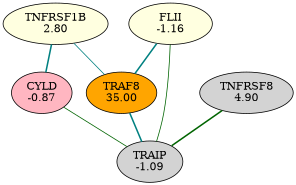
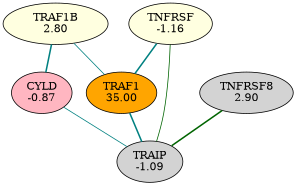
node "TNFRSF1B 2.80": label "TNFRSF1B 2.80" -> "TRAF1B 2.80"
node "FLII -1.16": label "FLII -1.16" -> "TNFRSF -1.16"
node "TRAF8 35.00": label "TRAF8 35.00" -> "TRAF1 35.00"
node "TNFRSF8 4.90": label "TNFRSF8 4.90" -> "TNFRSF8 2.90"
edge "CYLD -0.87" -- "TRAIP -1.09": color darkgreen -> teal
